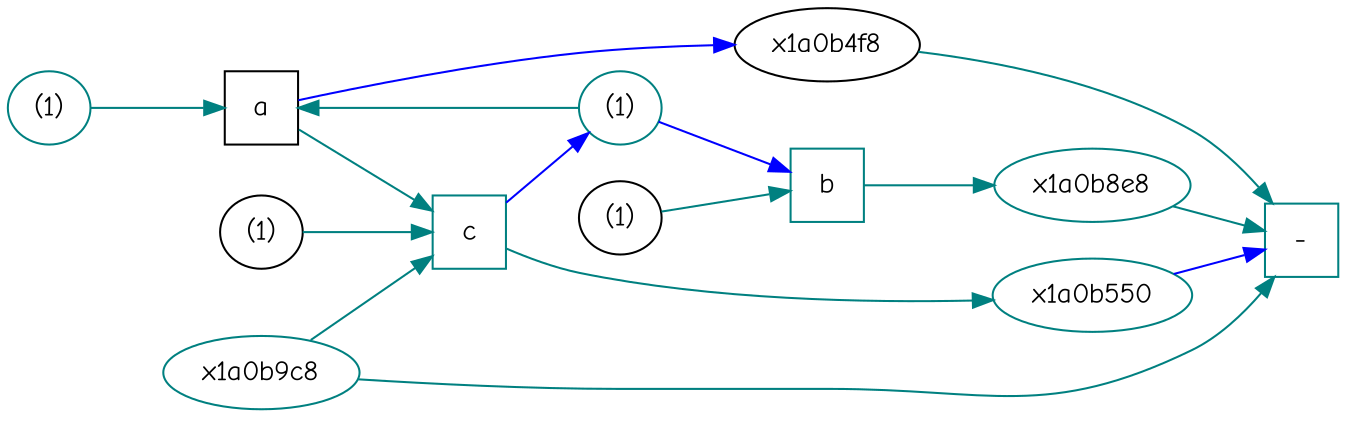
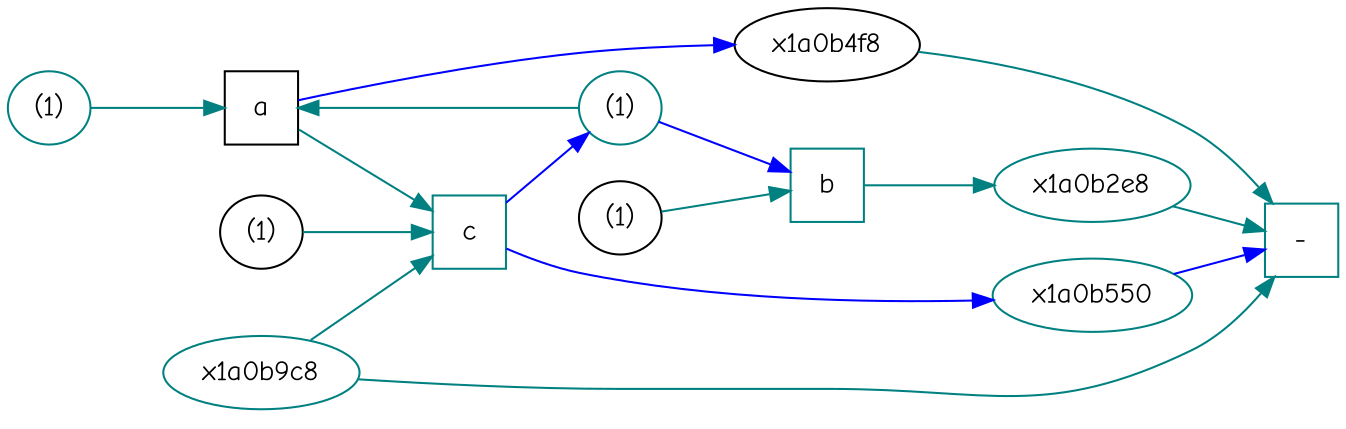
node "x1a0b8e8": label "x1a0b8e8" -> "x1a0b2e8"
edge "c" -> "x1a0b550": color teal -> blue
